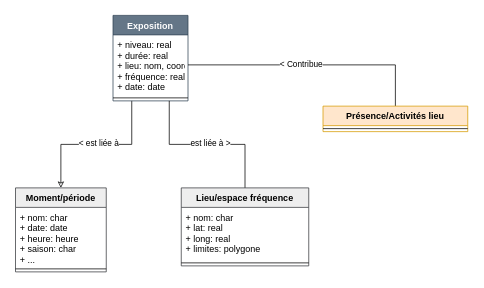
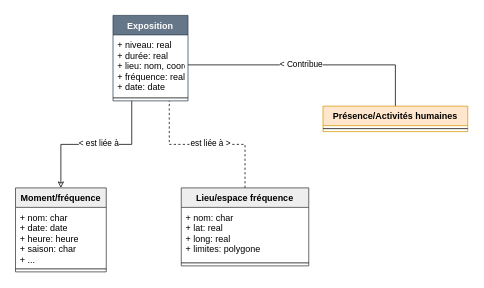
node "Présence/Activités lieu": label "Présence/Activités lieu" -> "Présence/Activités humaines"
edge "Exposition" -- "Lieu/espace fréquence": style solid -> dashed
node "Moment/période": label "Moment/période" -> "Moment/fréquence"
